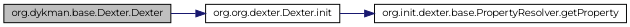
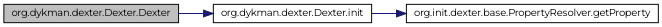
node "org.dykman.base.Dexter.Dexter": label "org.dykman.base.Dexter.Dexter" -> "org.dykman.dexter.Dexter.Dexter"
node "org.org.dexter.Dexter.init": label "org.org.dexter.Dexter.init" -> "org.dykman.dexter.Dexter.init"
